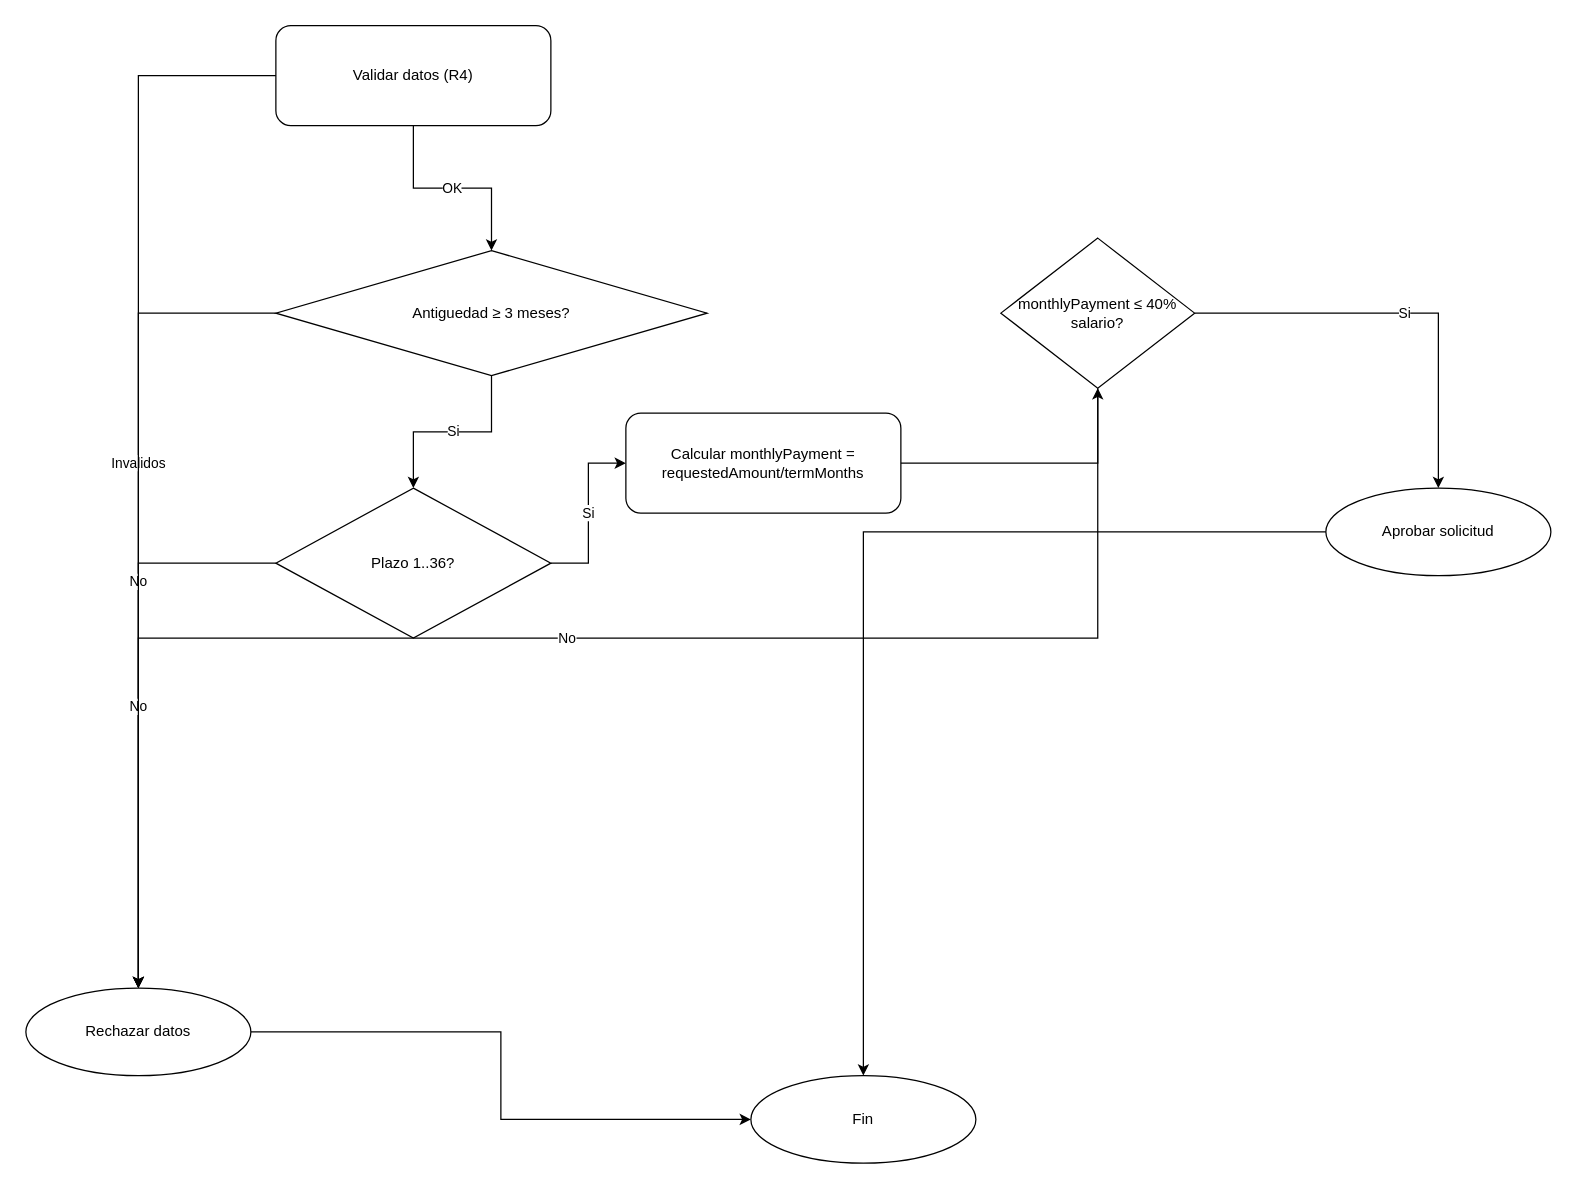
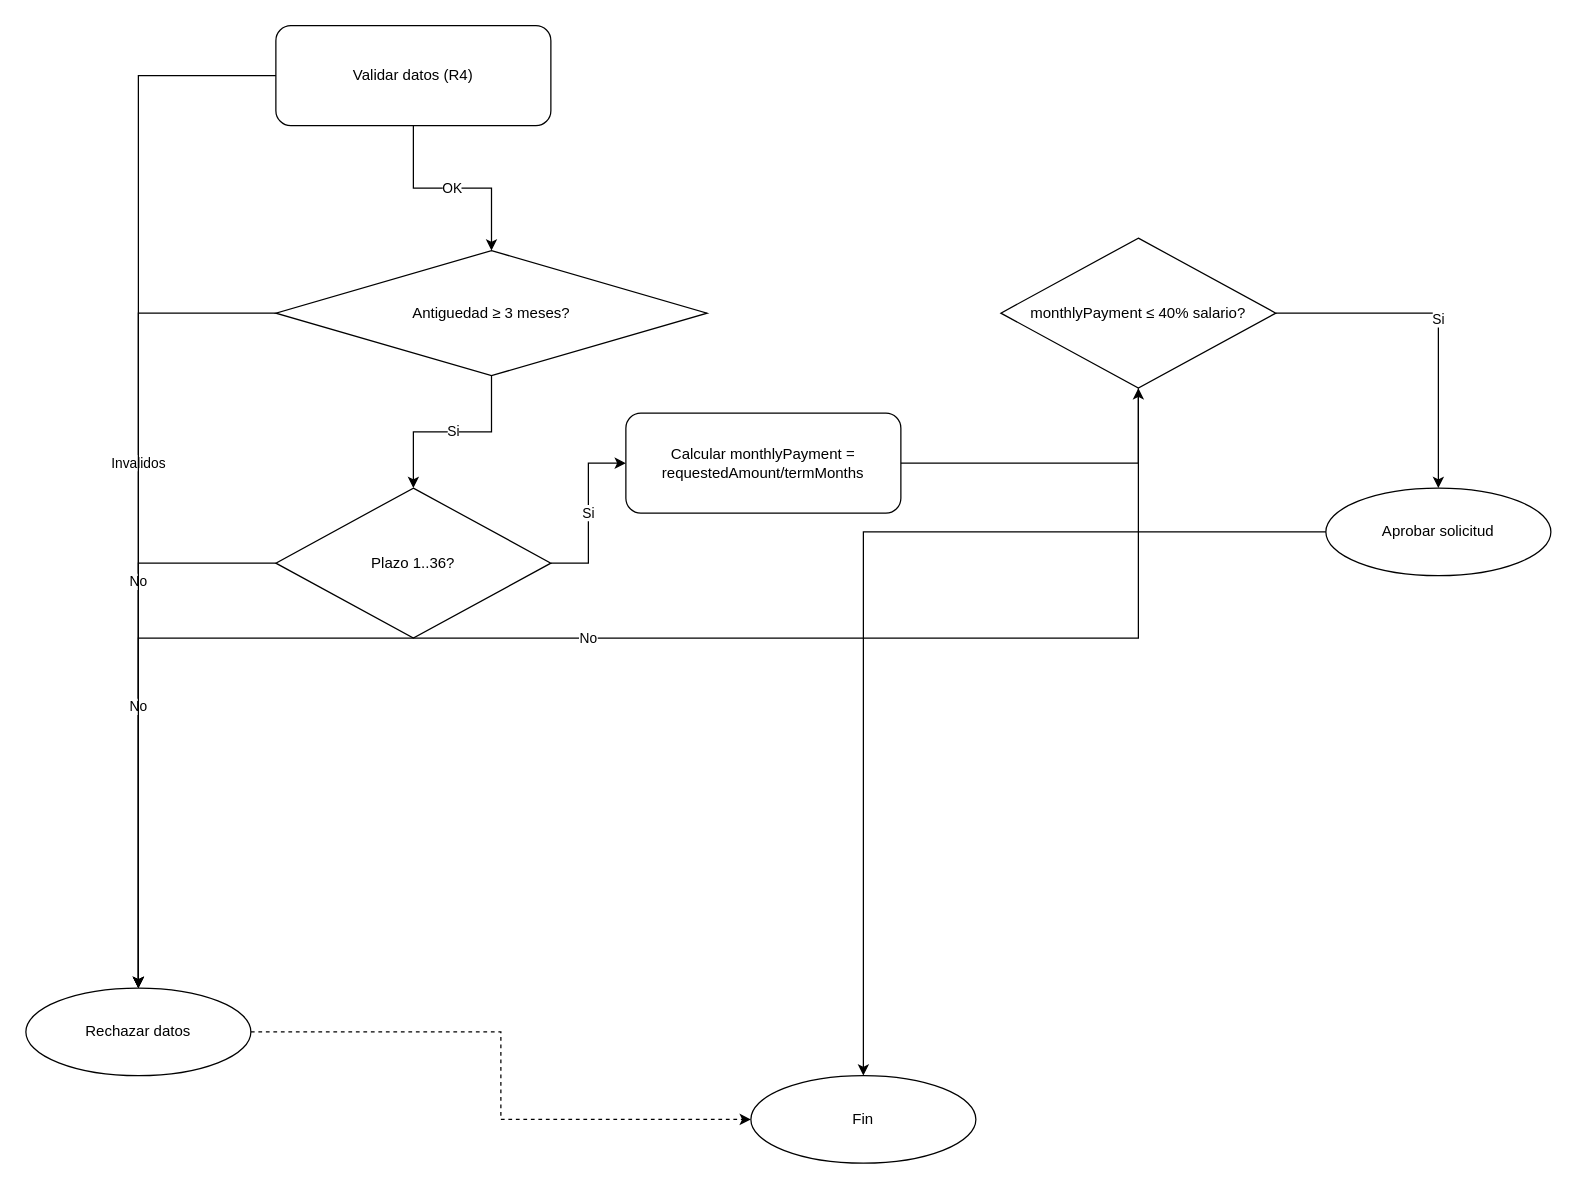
node "monthlyPayment ≤ 40% salario?": size 194x150 -> 275x150
edge "Rechazar datos" -> "Fin": style solid -> dashed
